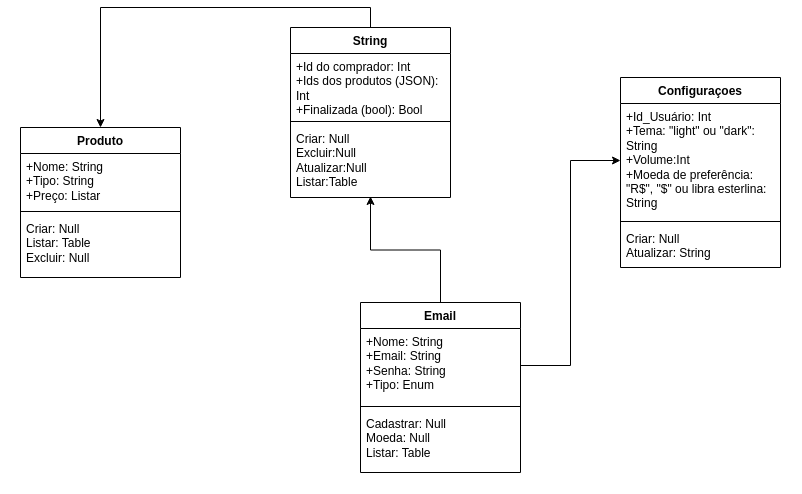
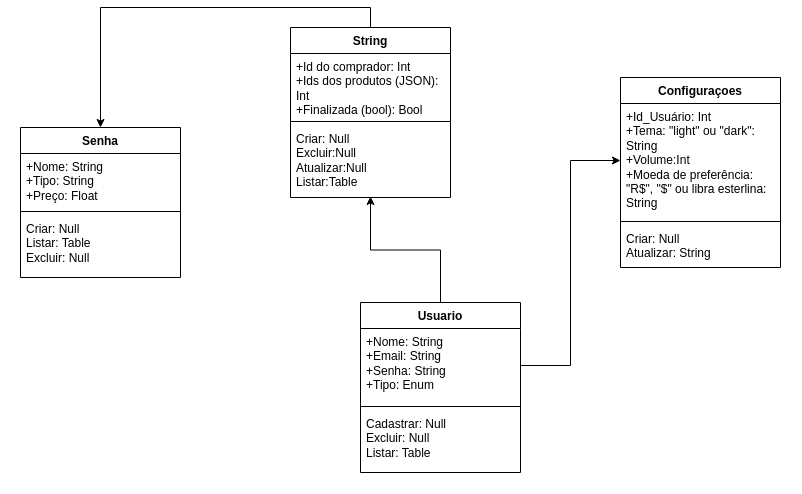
node "Produto": label "Produto" -> "Senha"
node "+Nome: String +Tipo: String +Preço: Listar": label "+Nome: String +Tipo: String +Preço: Listar" -> "+Nome: String +Tipo: String +Preço: Float"
node "Email": label "Email" -> "Usuario"
node "Cadastrar: Null Moeda: Null Listar: Table": label "Cadastrar: Null Moeda: Null Listar: Table" -> "Cadastrar: Null Excluir: Null Listar: Table"
